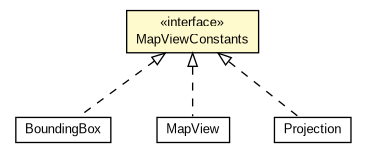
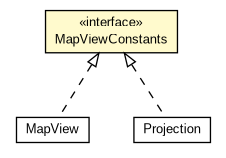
node "BoundingBox": removed
